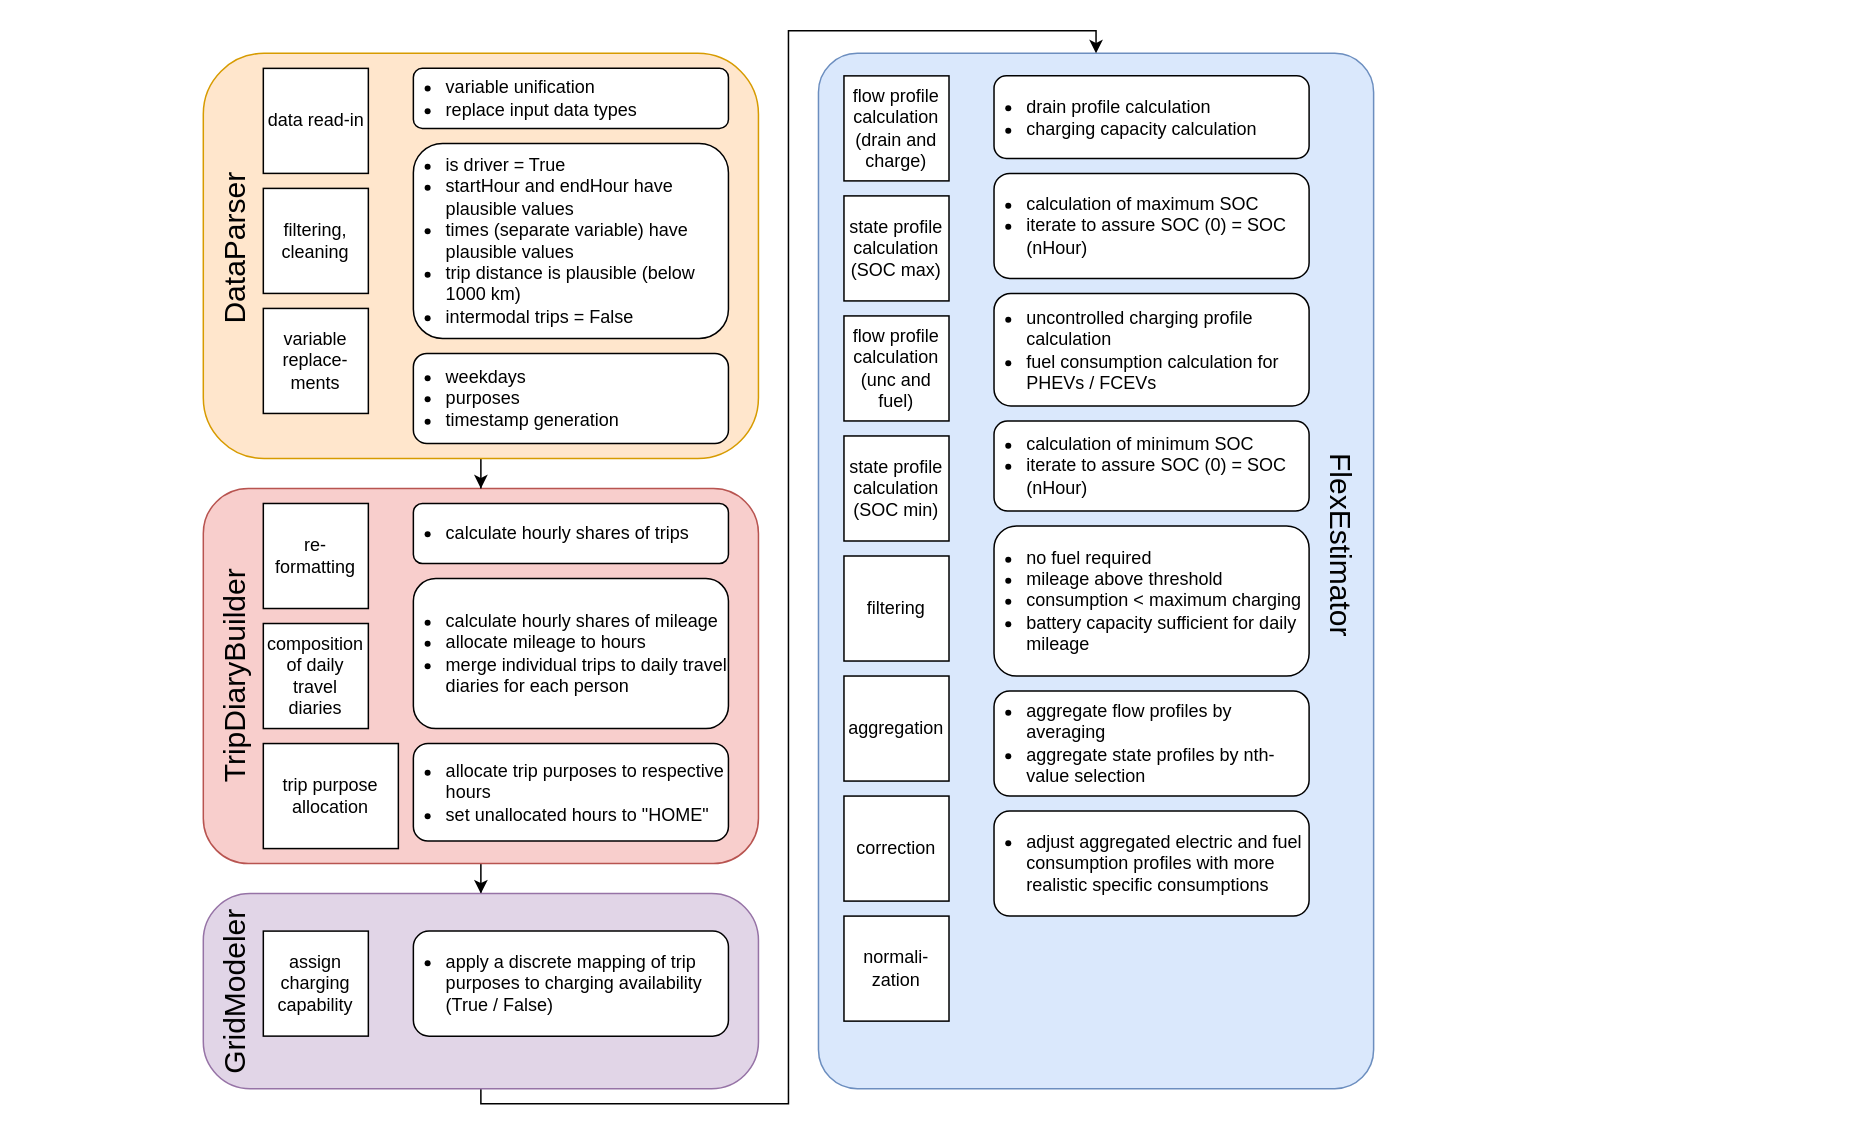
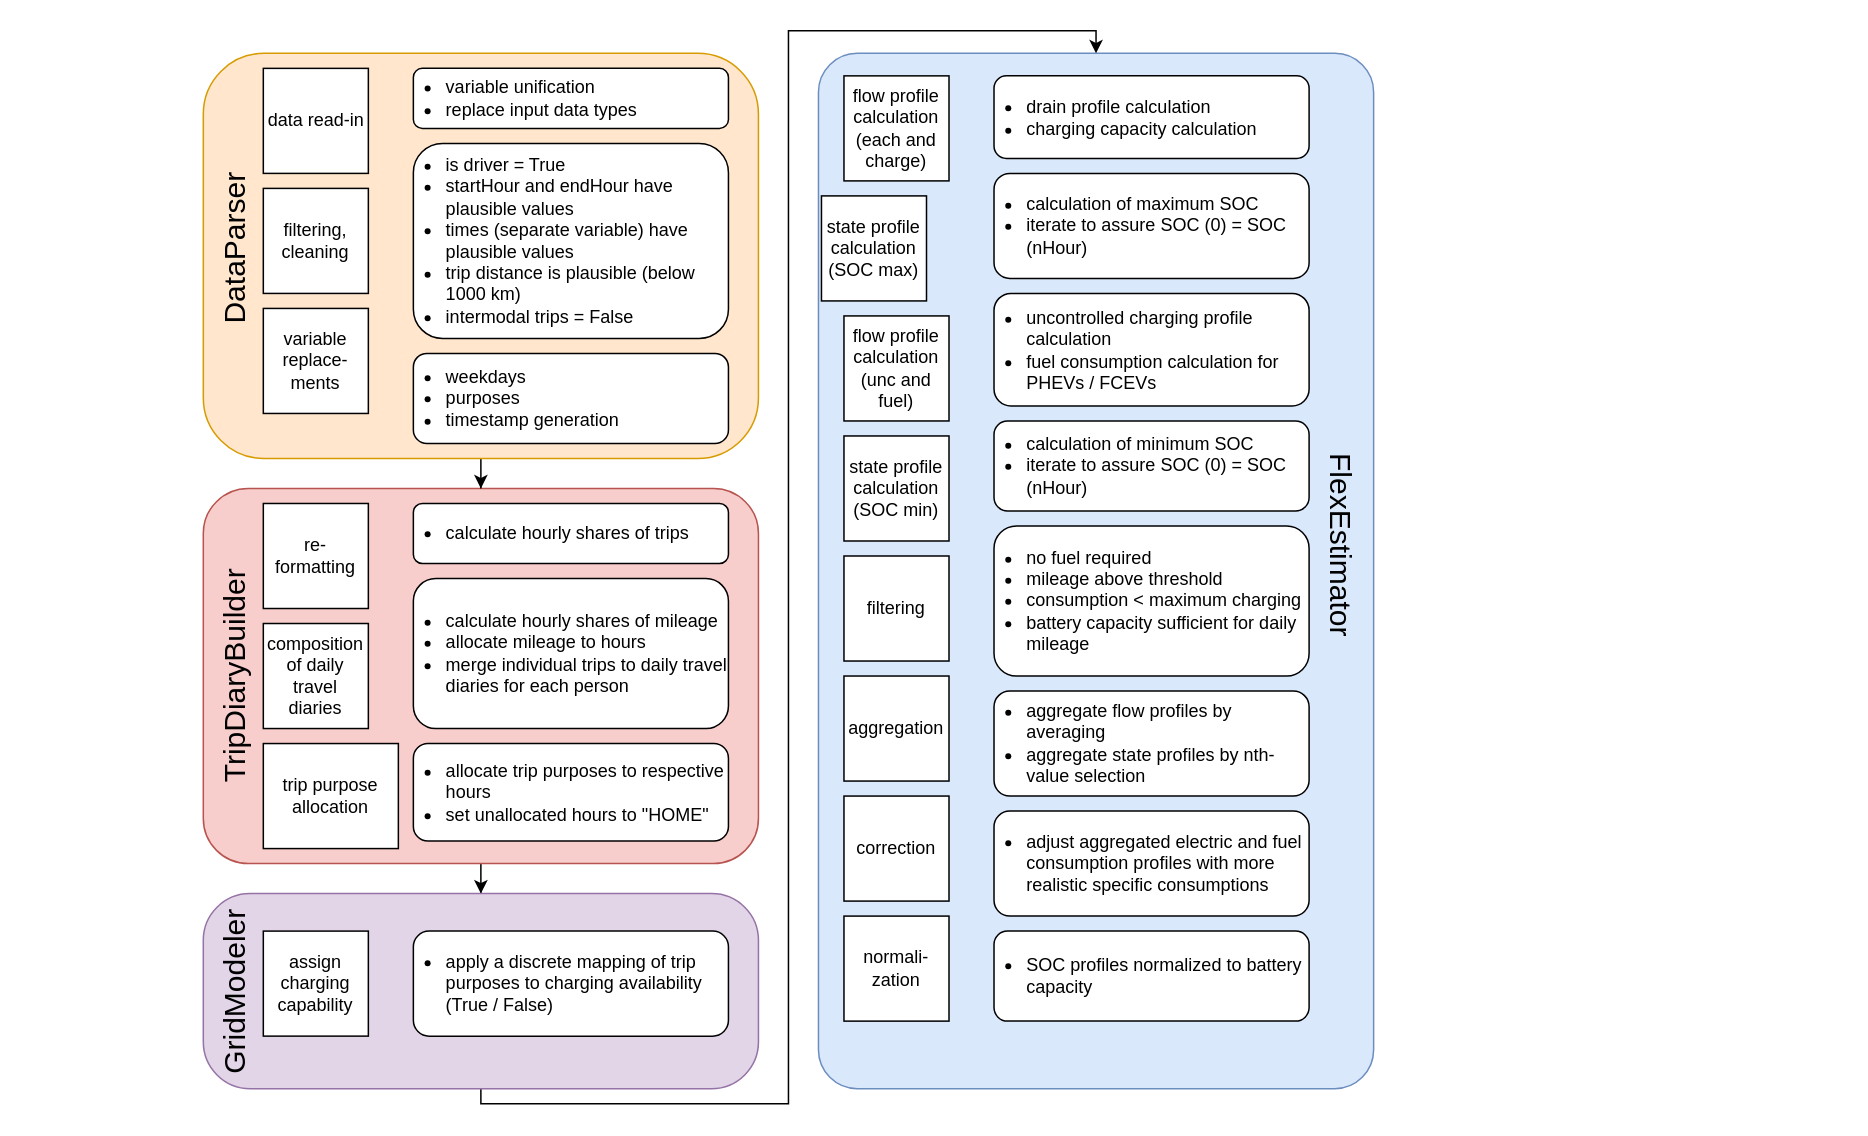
node "flow profile calculation (drain and charge)": label "flow profile calculation (drain and charge)" -> "flow profile calculation (each and charge)"
node "state profile calculation (SOC max)": moved (896, 248) -> (874, 248)
node "SOC profiles normalized to battery capacity": added
